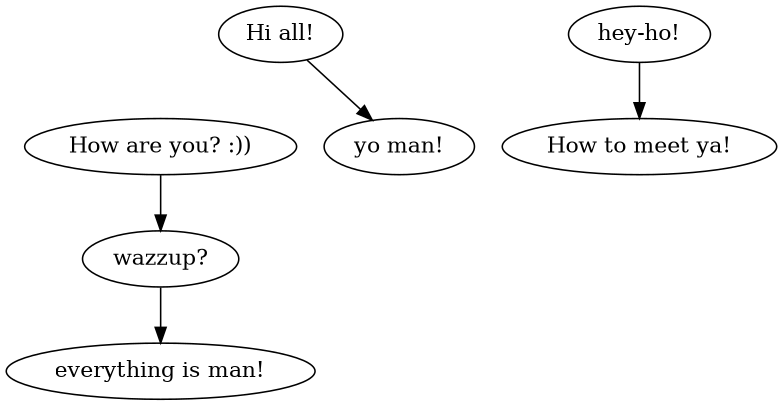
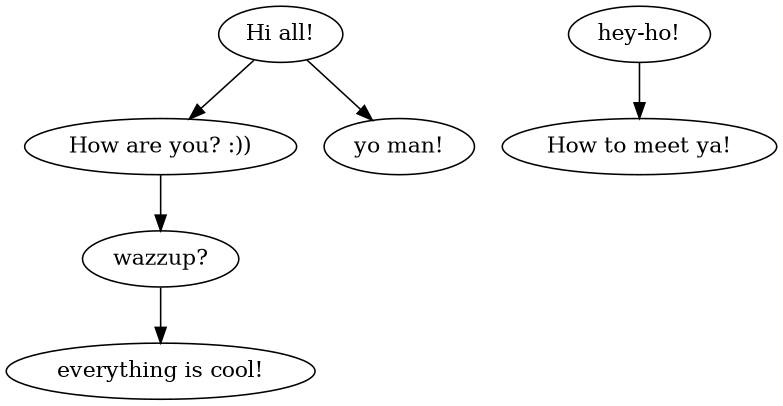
edge "Hi all!" -> "How are you? :))": added
node "everything is man!": label "everything is man!" -> "everything is cool!"
